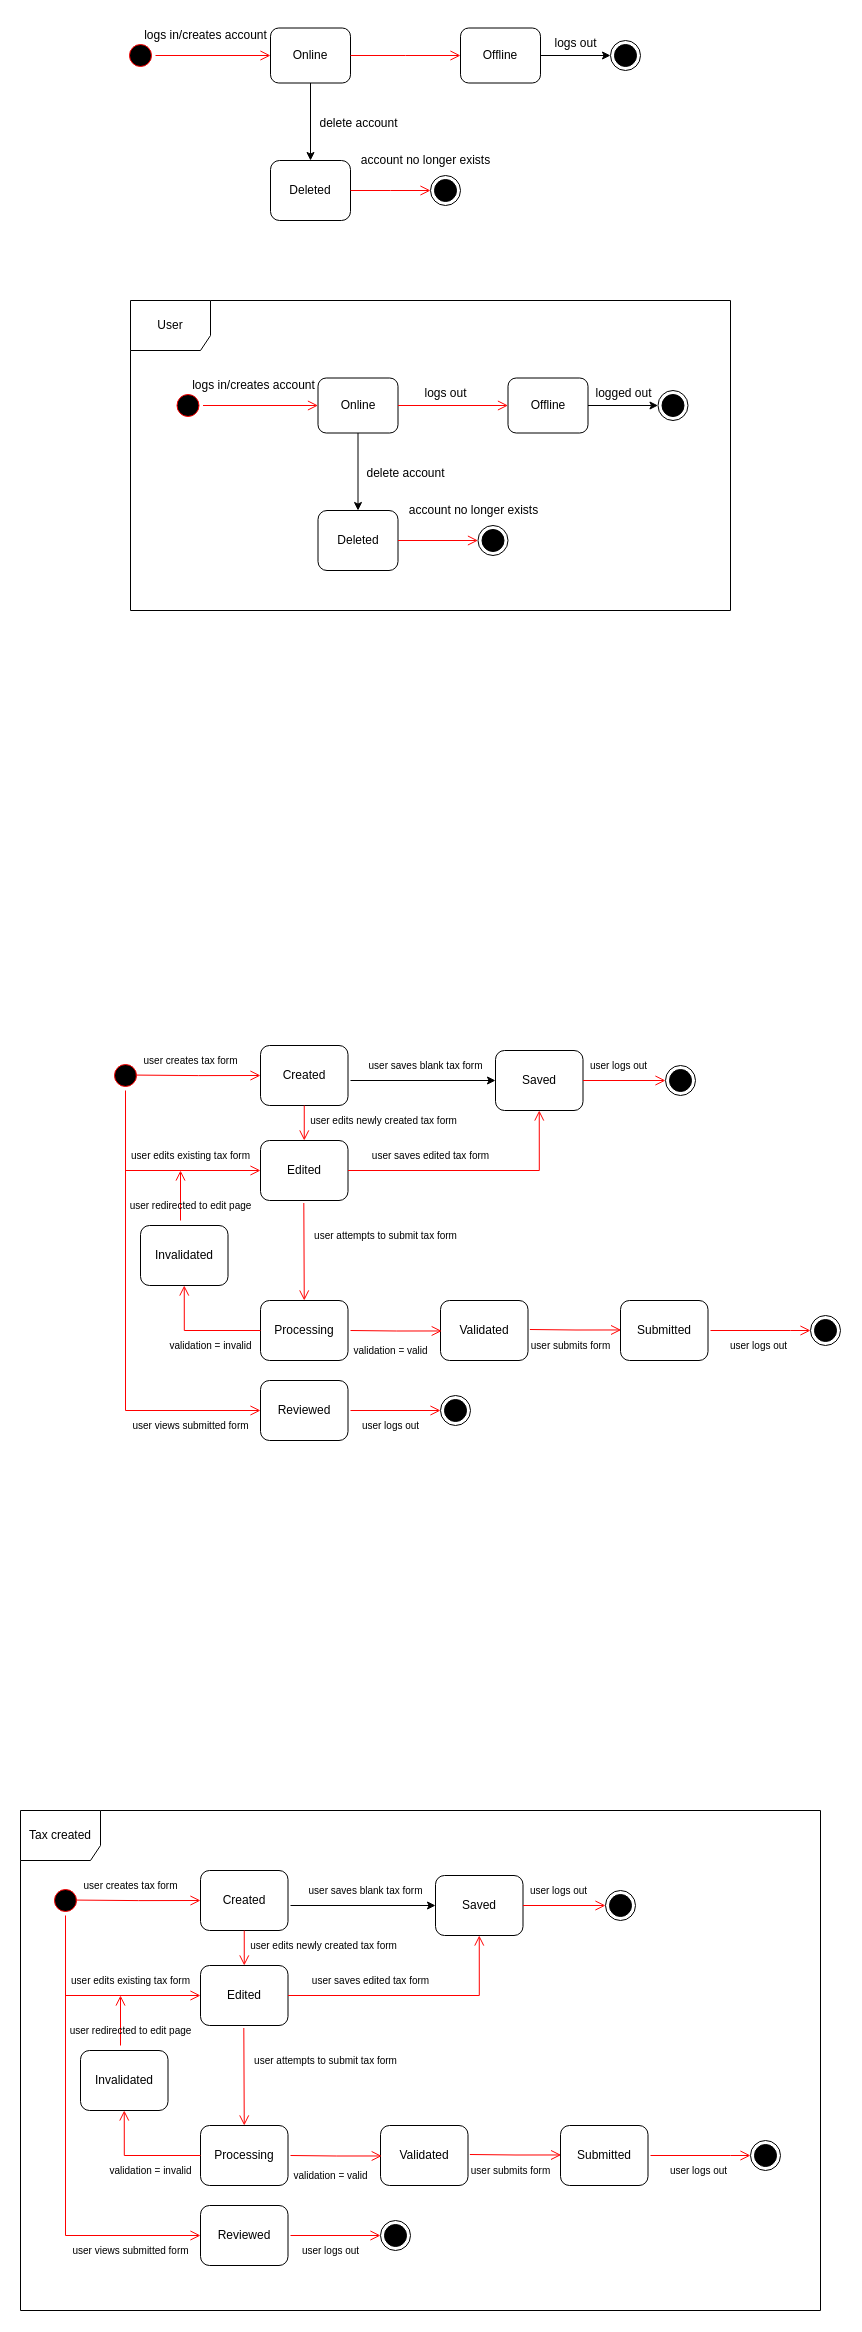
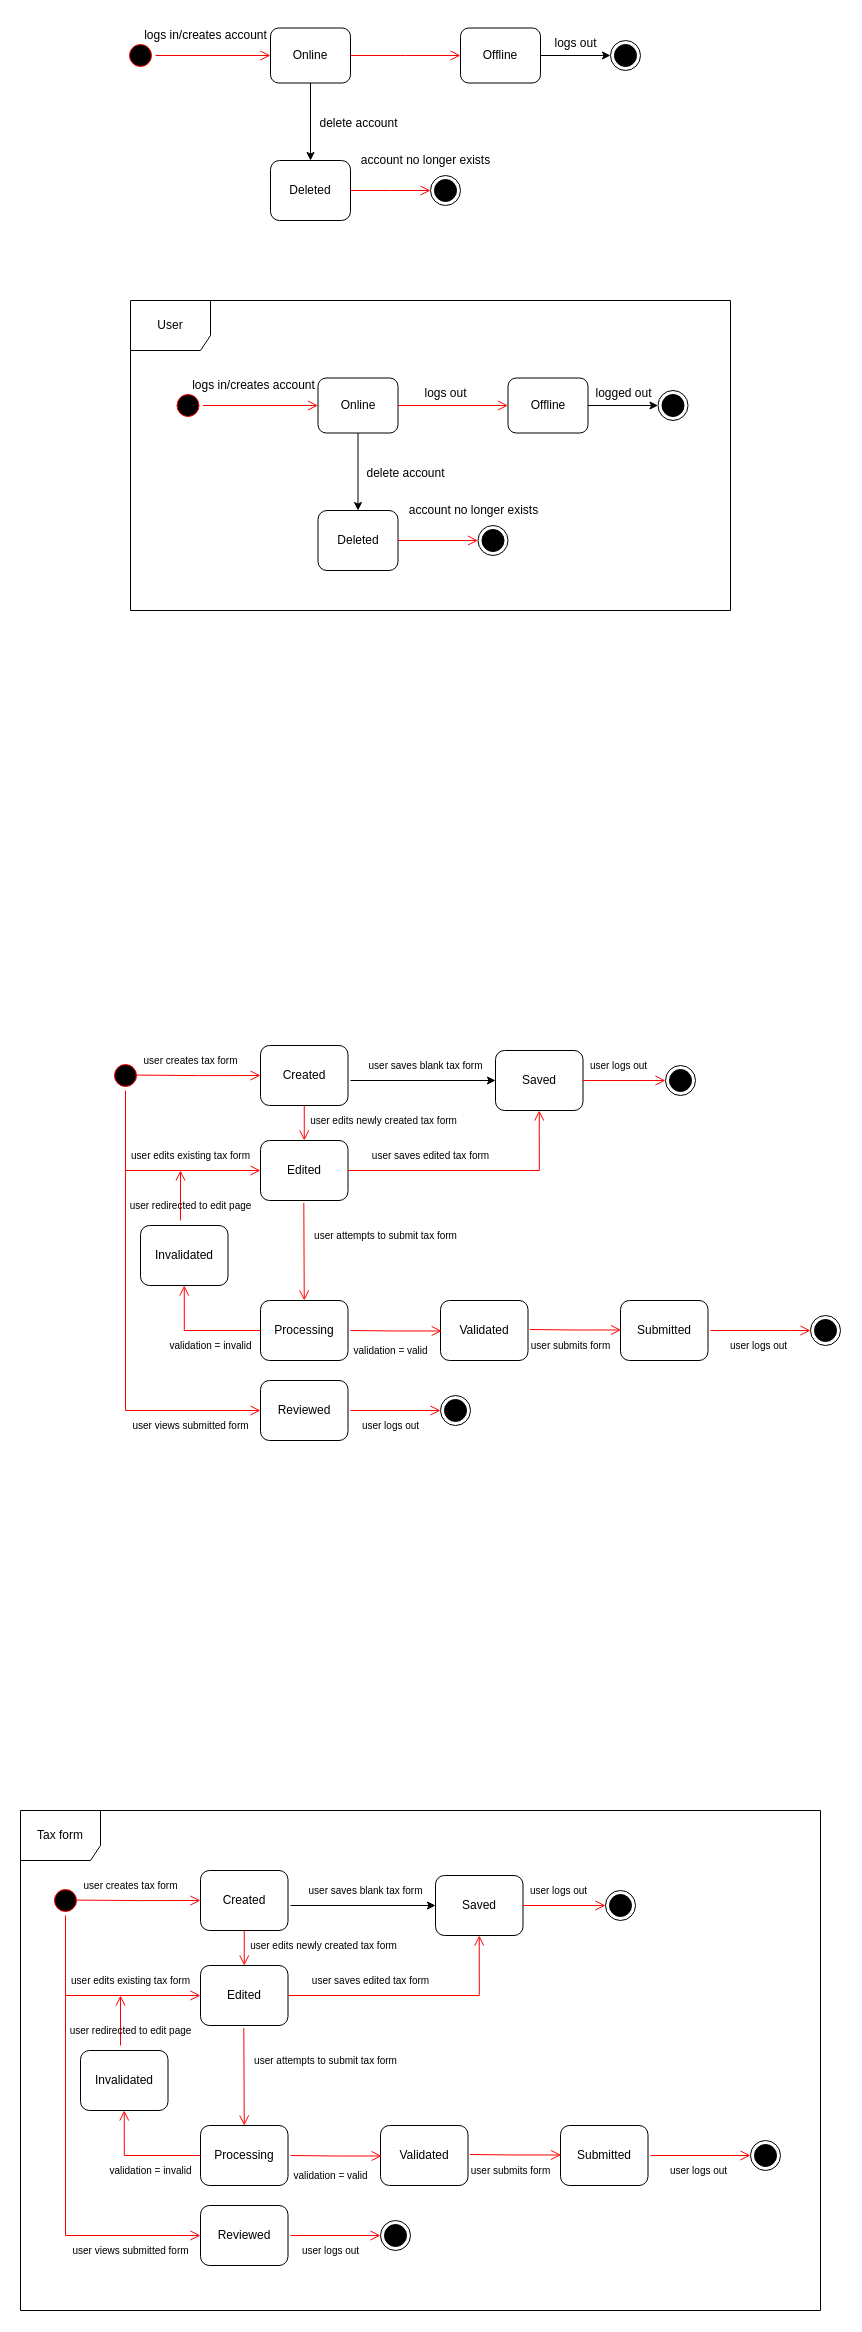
node "Tax created": label "Tax created" -> "Tax form"
